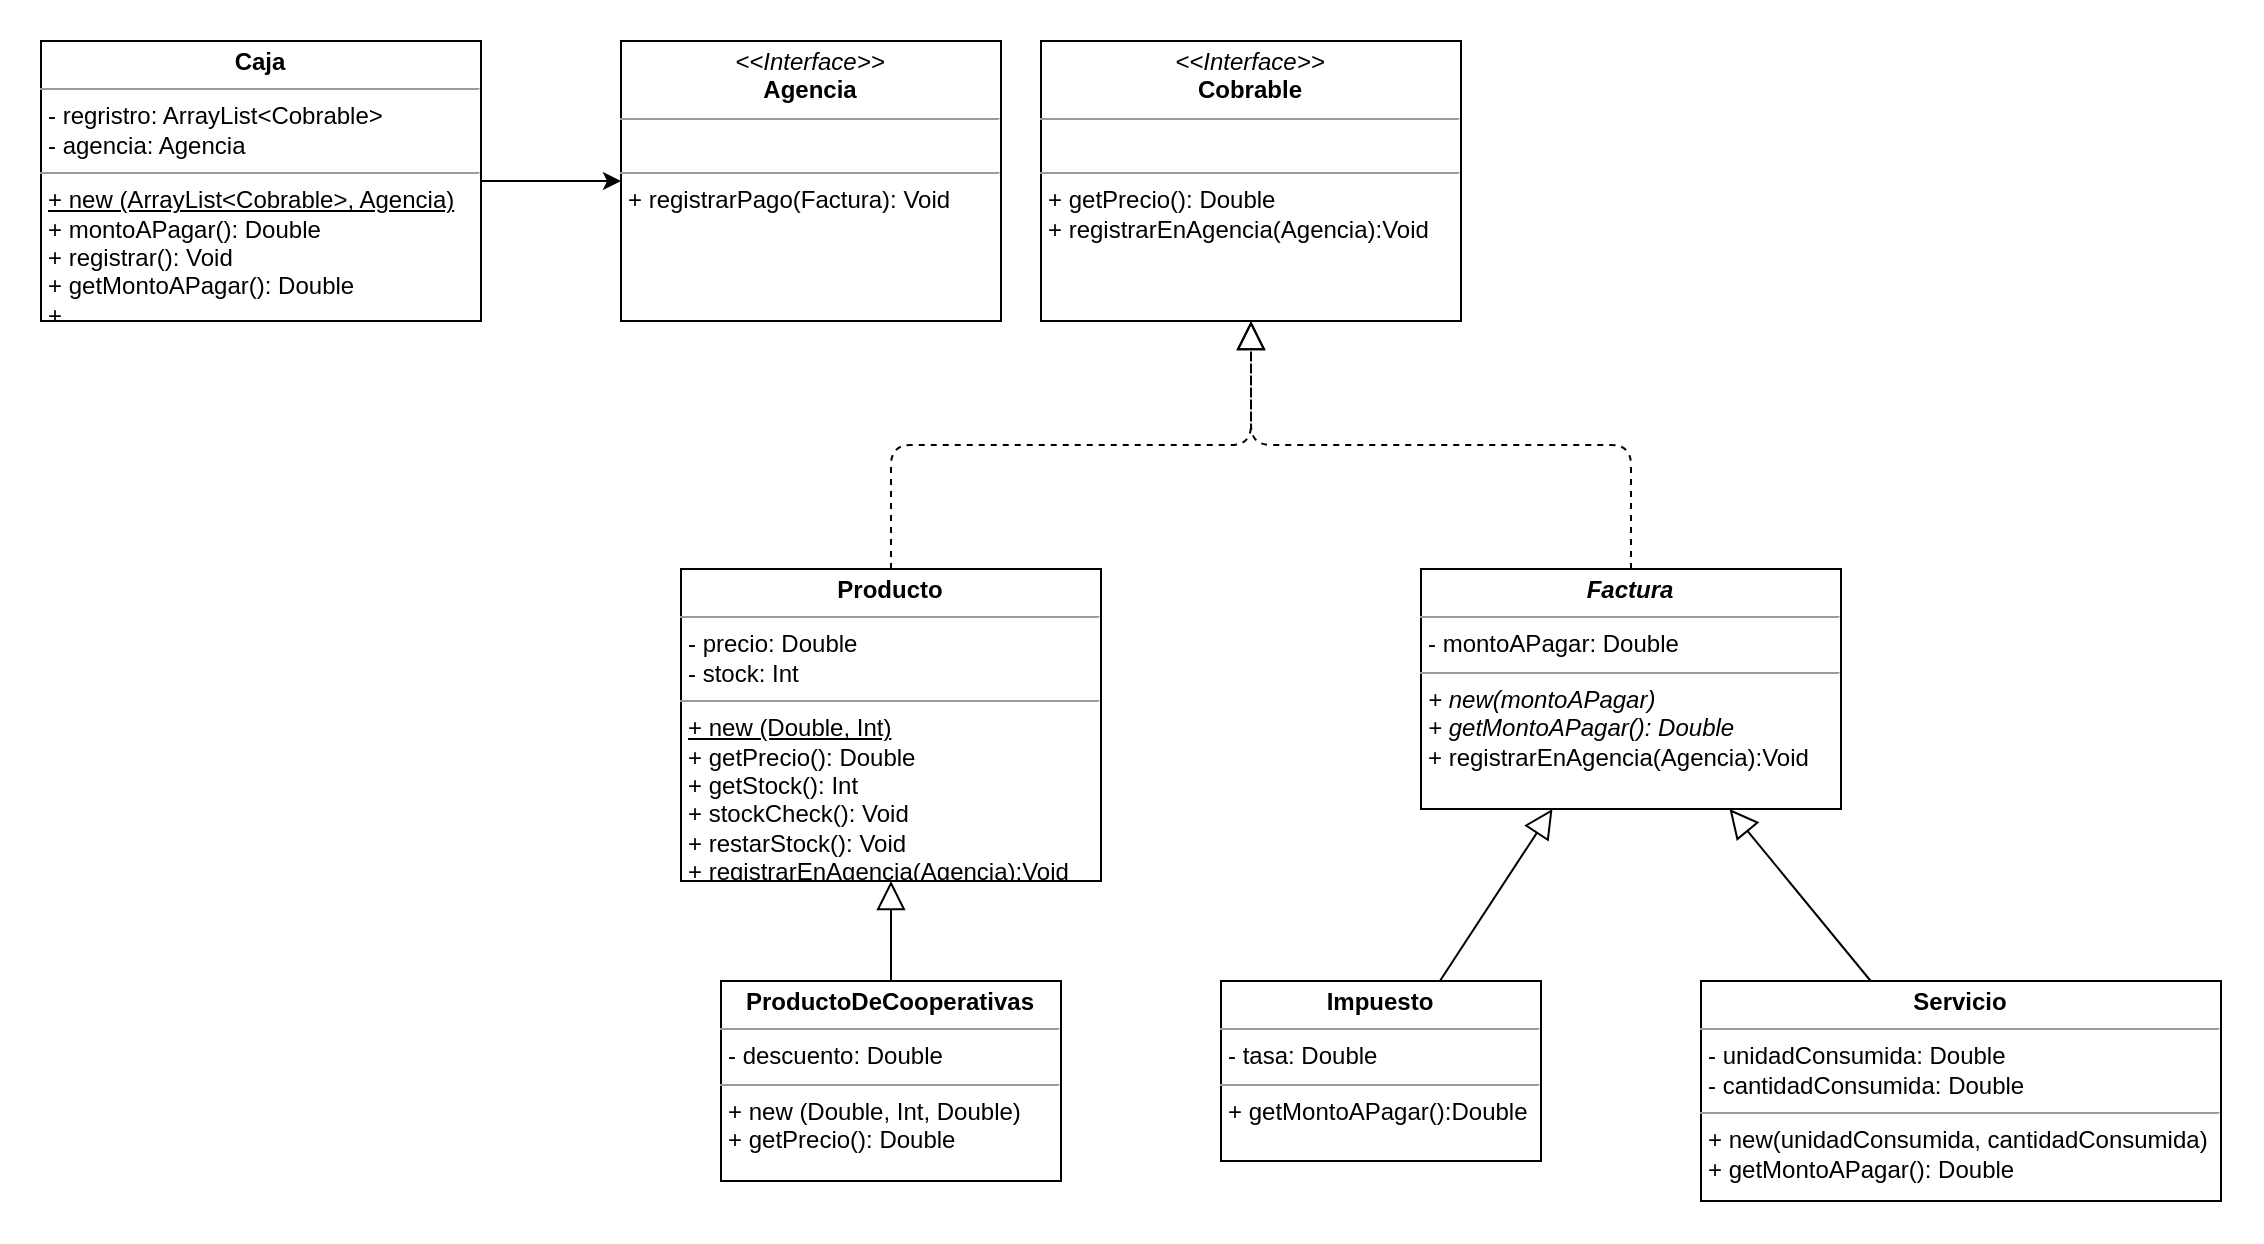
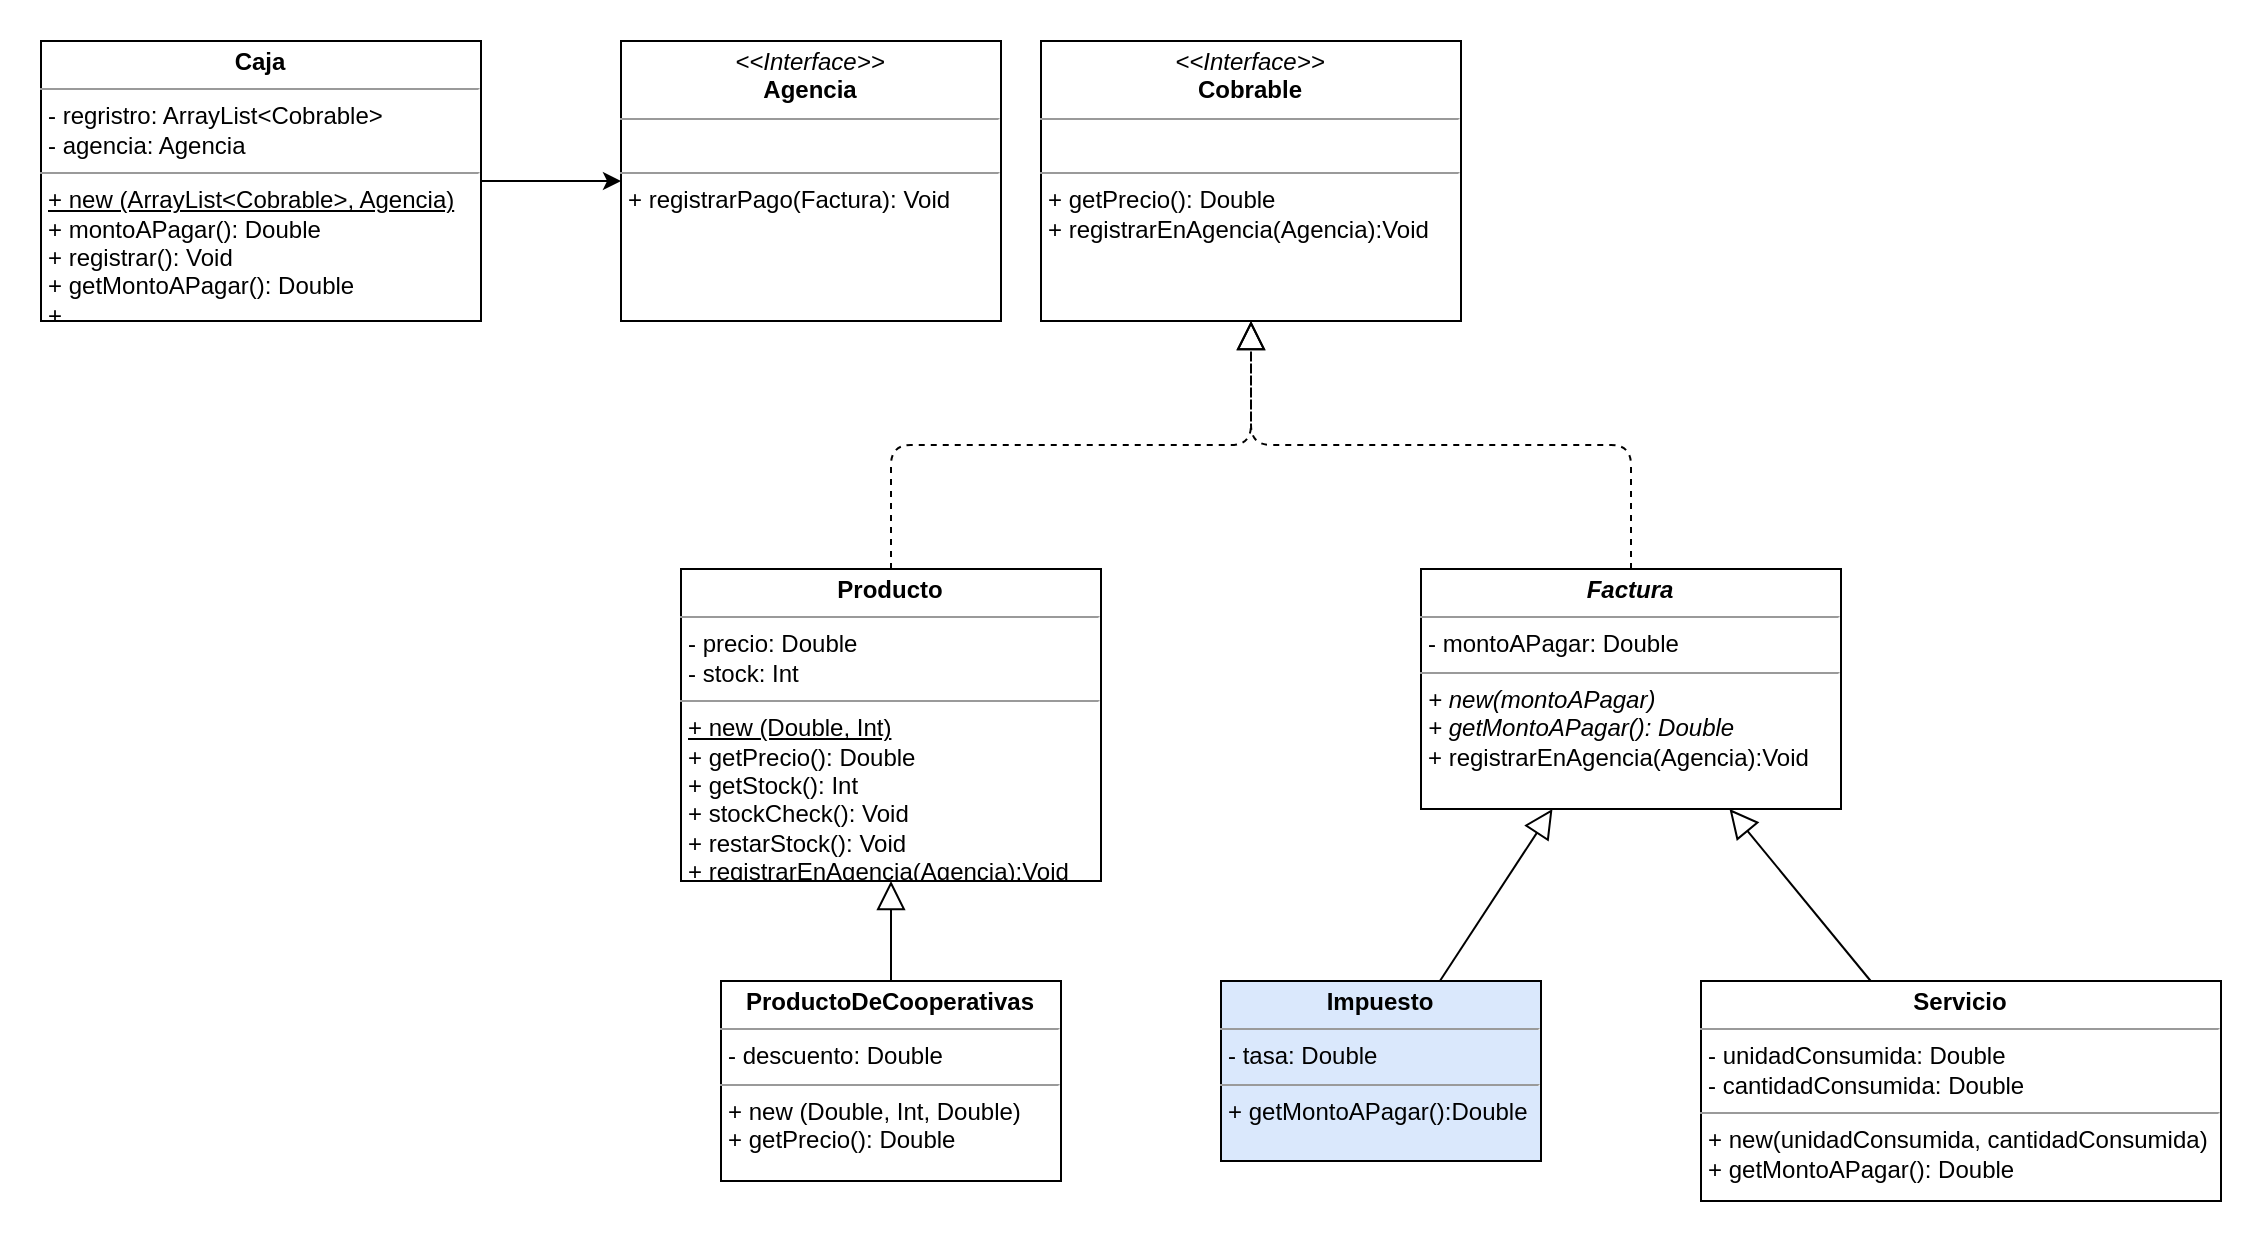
node "Impuesto - tasa: Double + getMontoAPagar():Double": fillcolor #ffffff -> #dae8fc
